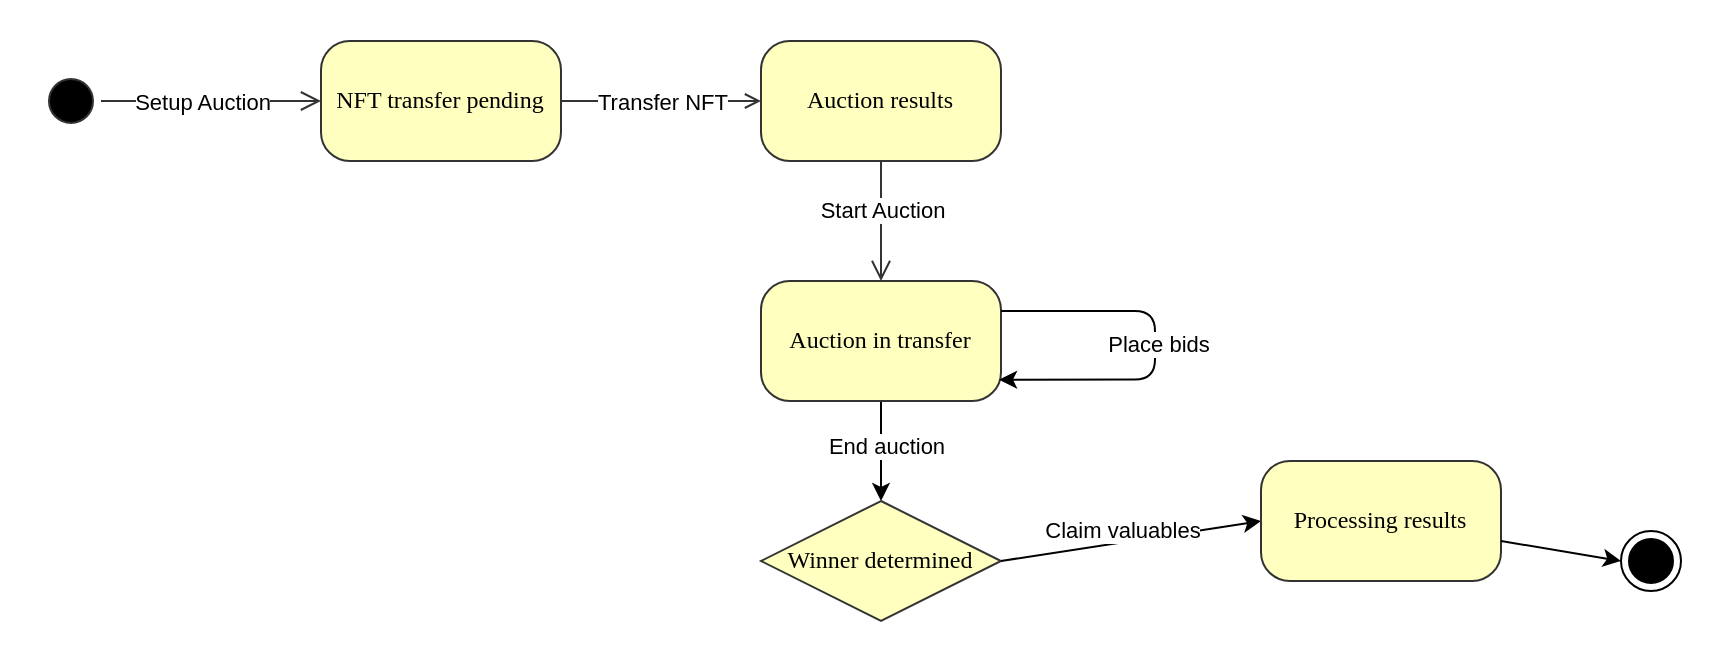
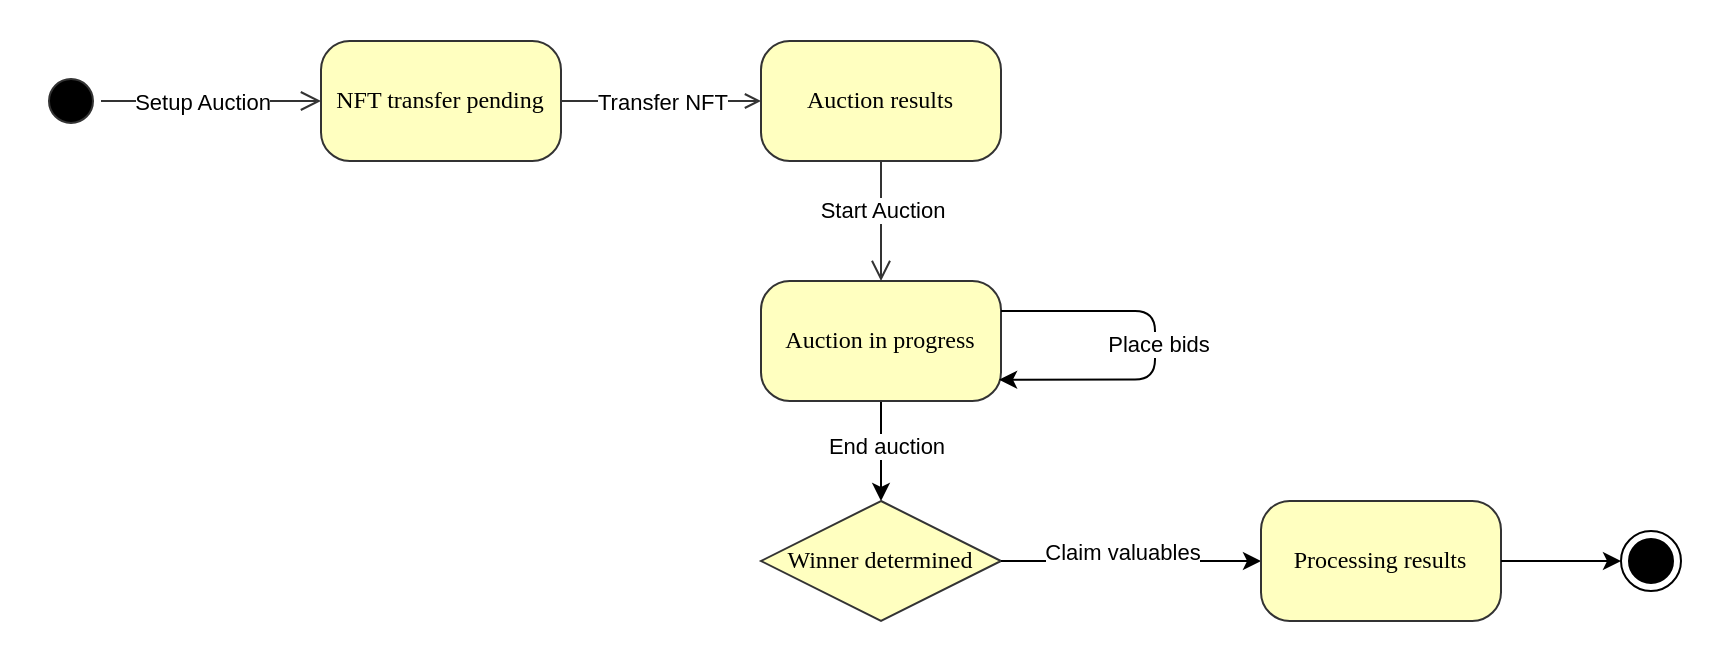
node "Auction in transfer": label "Auction in transfer" -> "Auction in progress"
node "Processing results": moved (1381, 521) -> (1381, 561)
